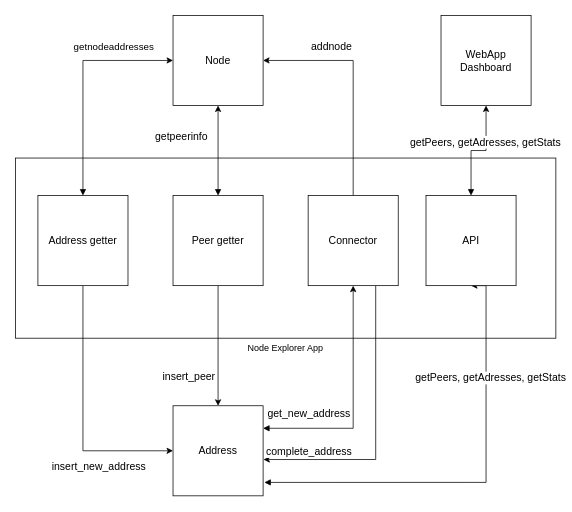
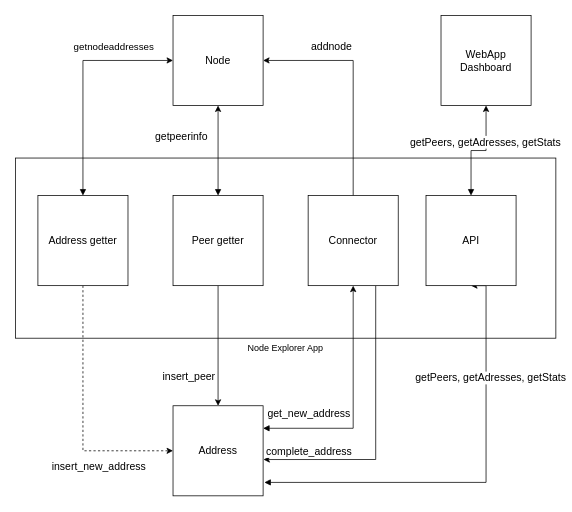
edge "Address getter" -> "Address": style solid -> dashed
